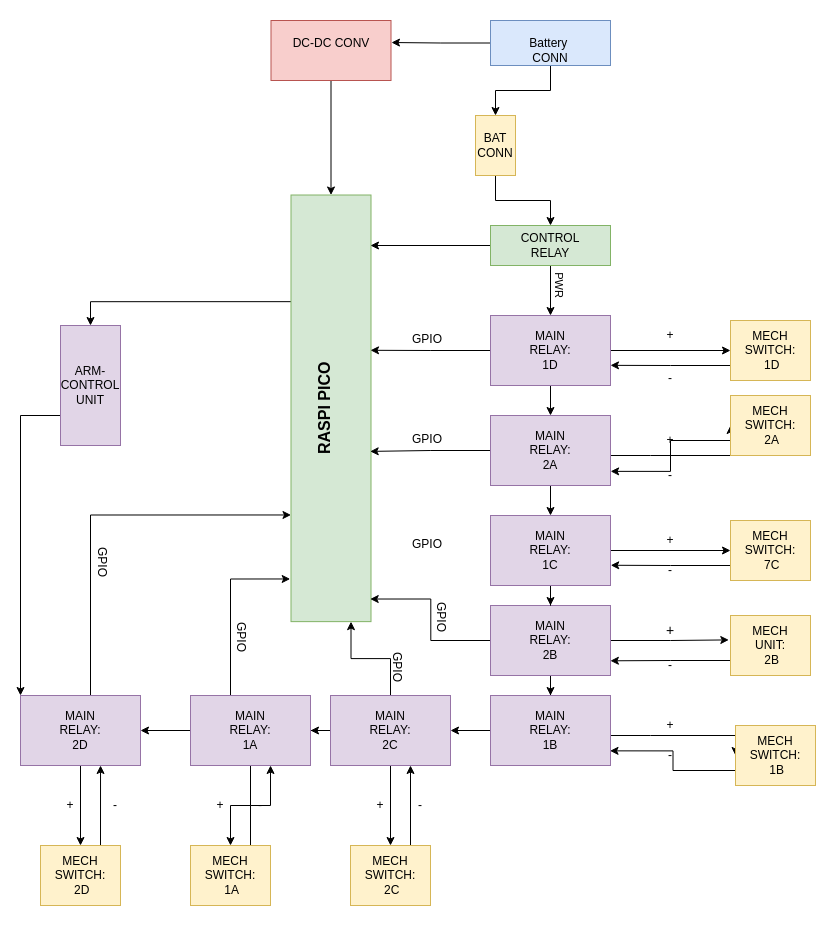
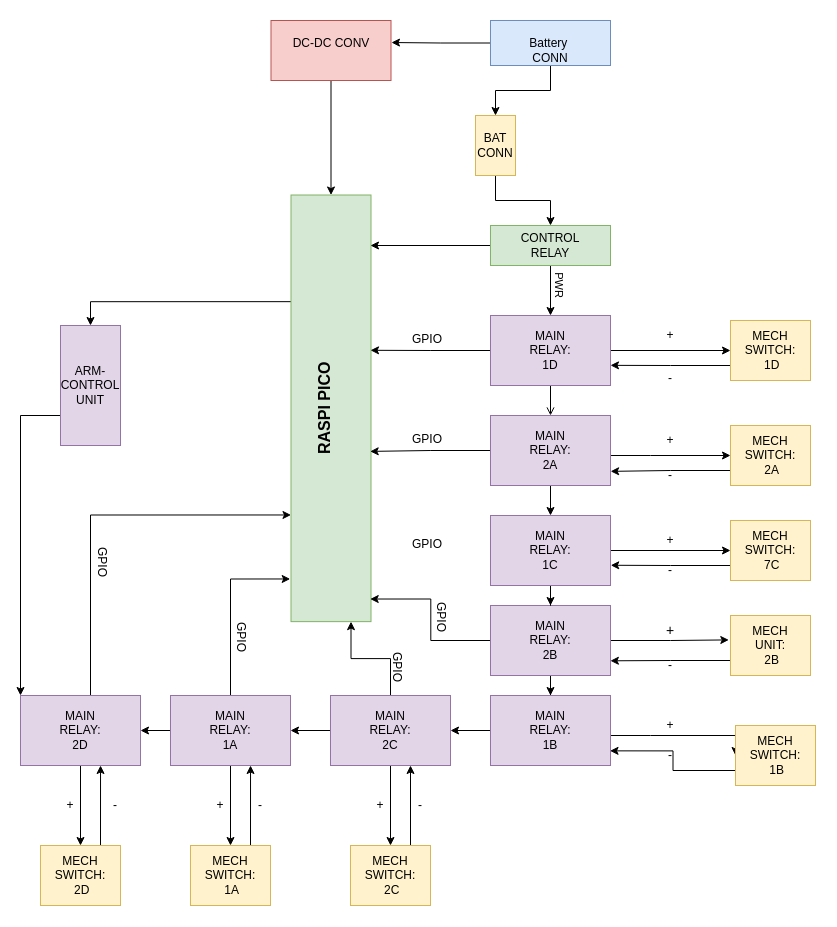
edge "MAIN RELAY: 1D" -> "MAIN RELAY: 2A": arrowhead classic -> open
node "MECH SWITCH: 2A": moved (771, 426) -> (771, 456)
node "MAIN RELAY: 1A": moved (251, 731) -> (231, 731)
